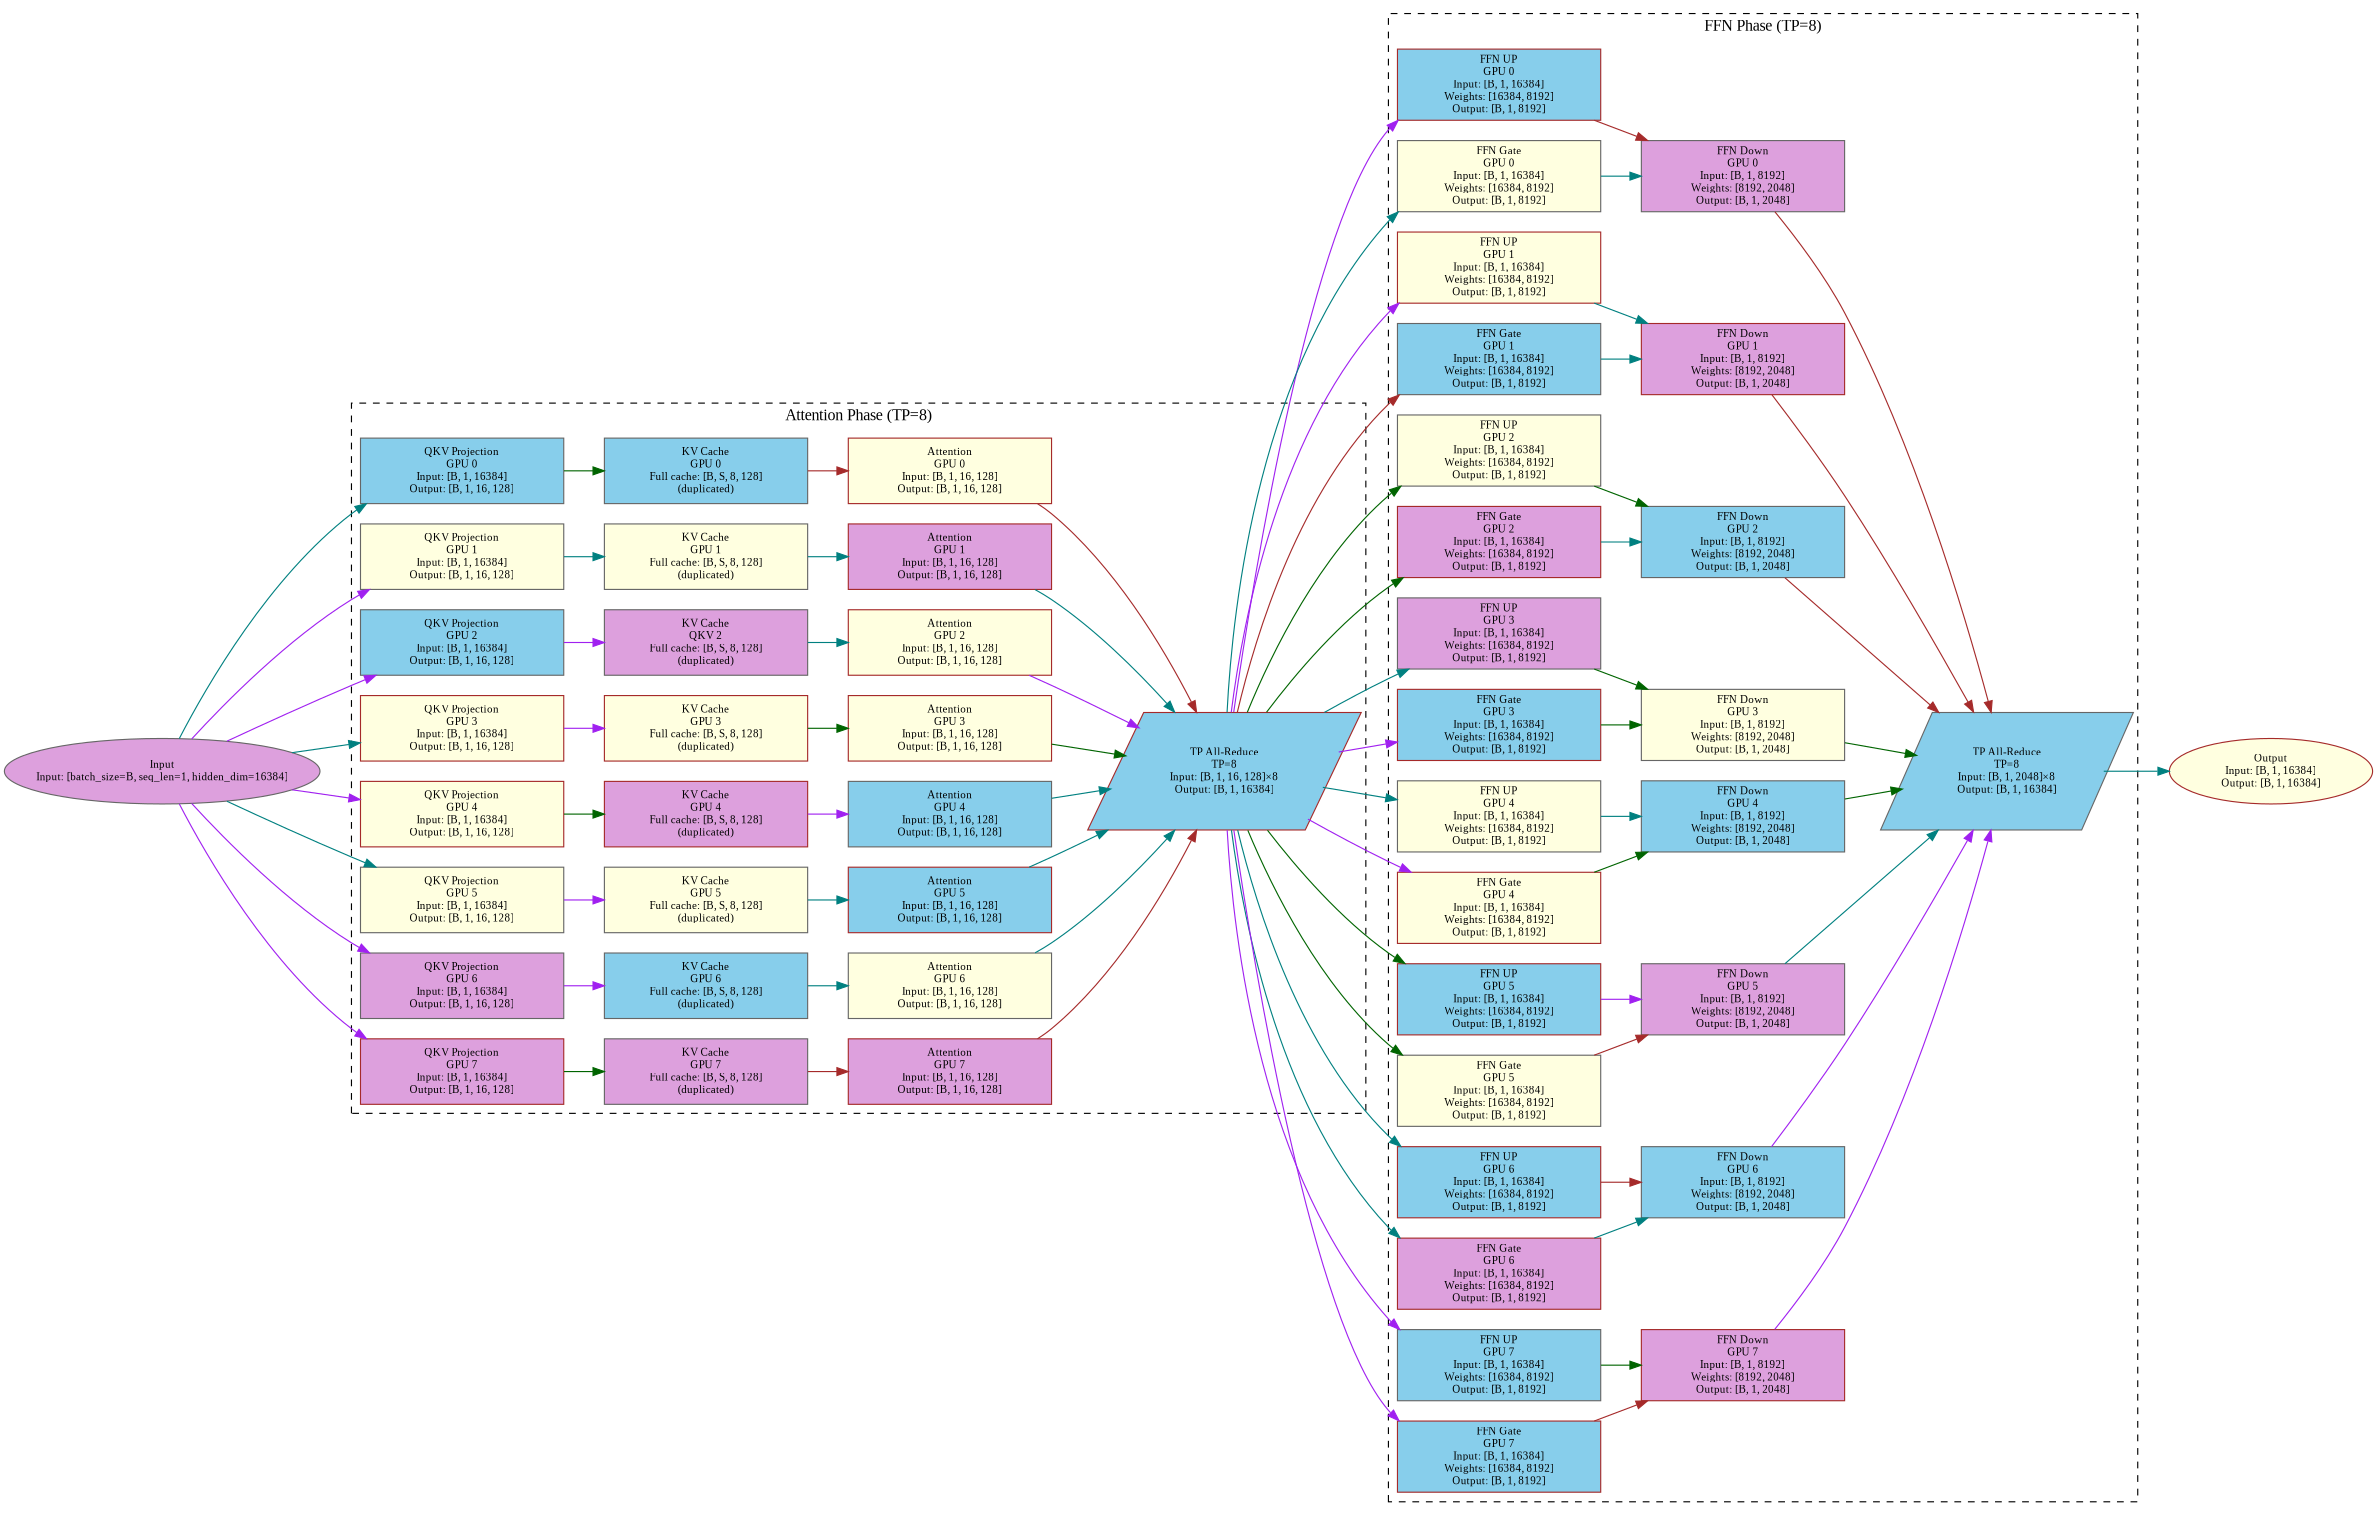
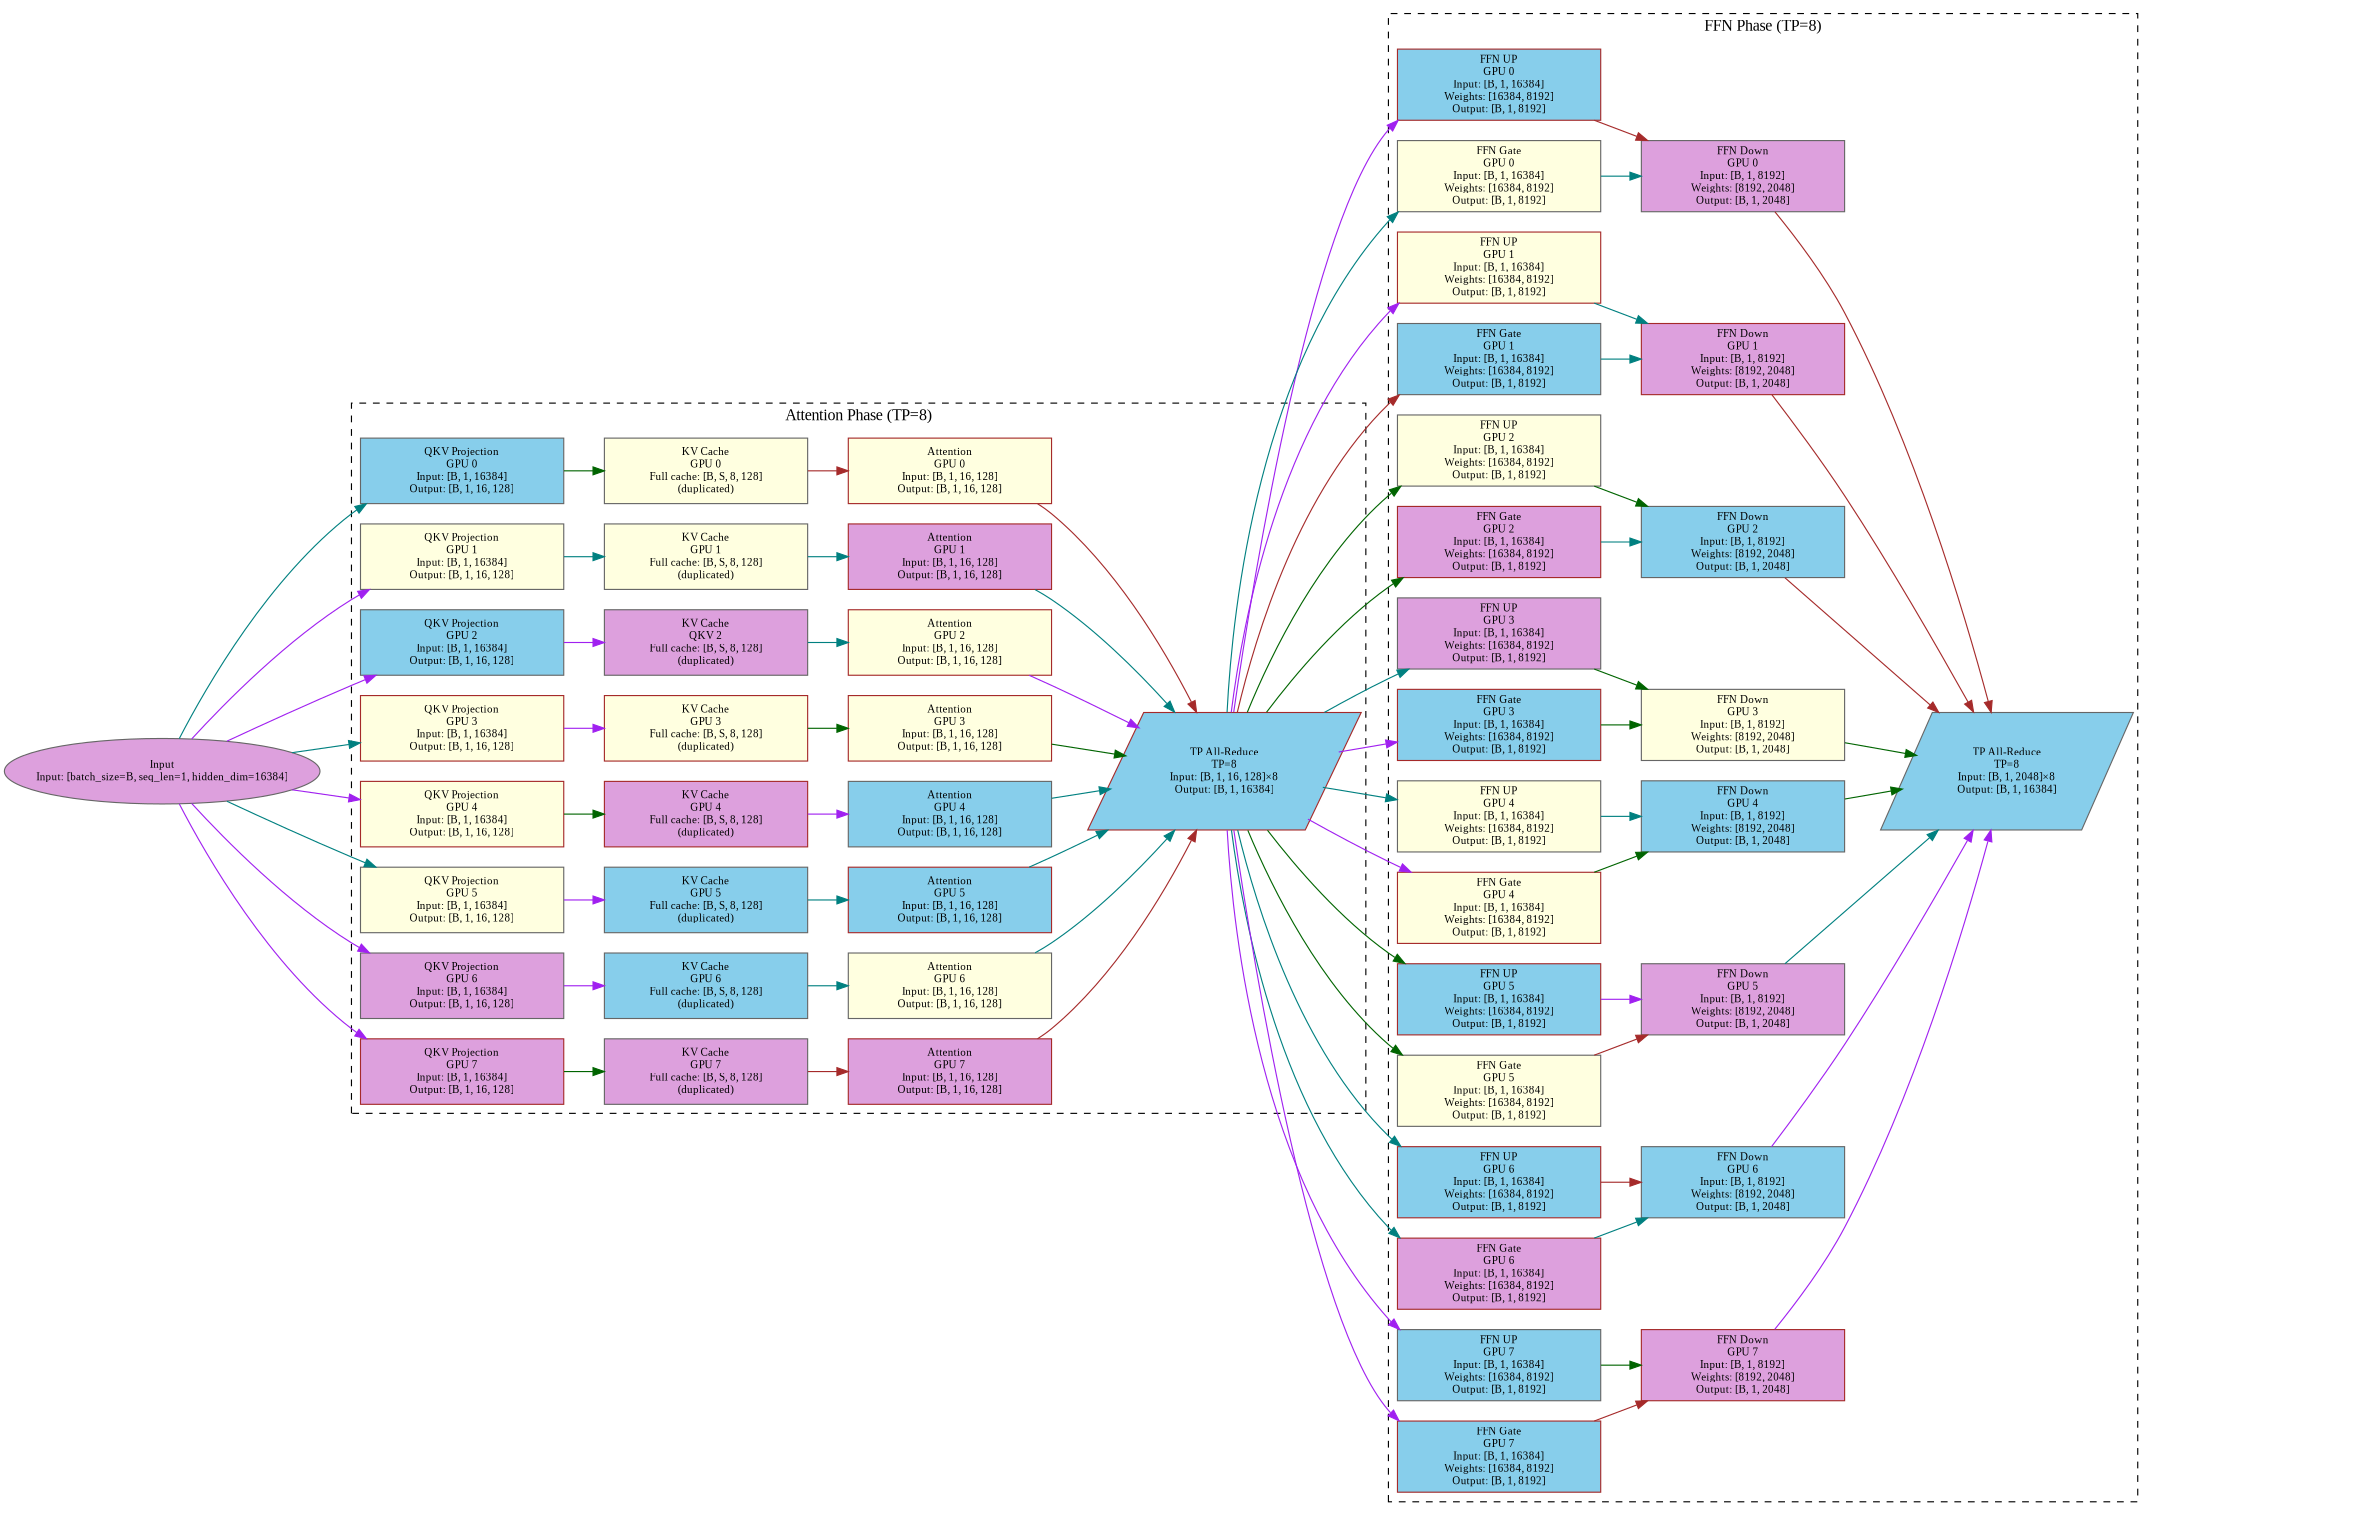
node "KV Cache GPU 0 Full cache: [B, S, 8, 128] (duplicated)": fillcolor skyblue -> lightyellow
node "Output Input: [B, 1, 16384] Output: [B, 1, 16384]": removed
node "KV Cache GPU 5 Full cache: [B, S, 8, 128] (duplicated)": fillcolor lightyellow -> skyblue
